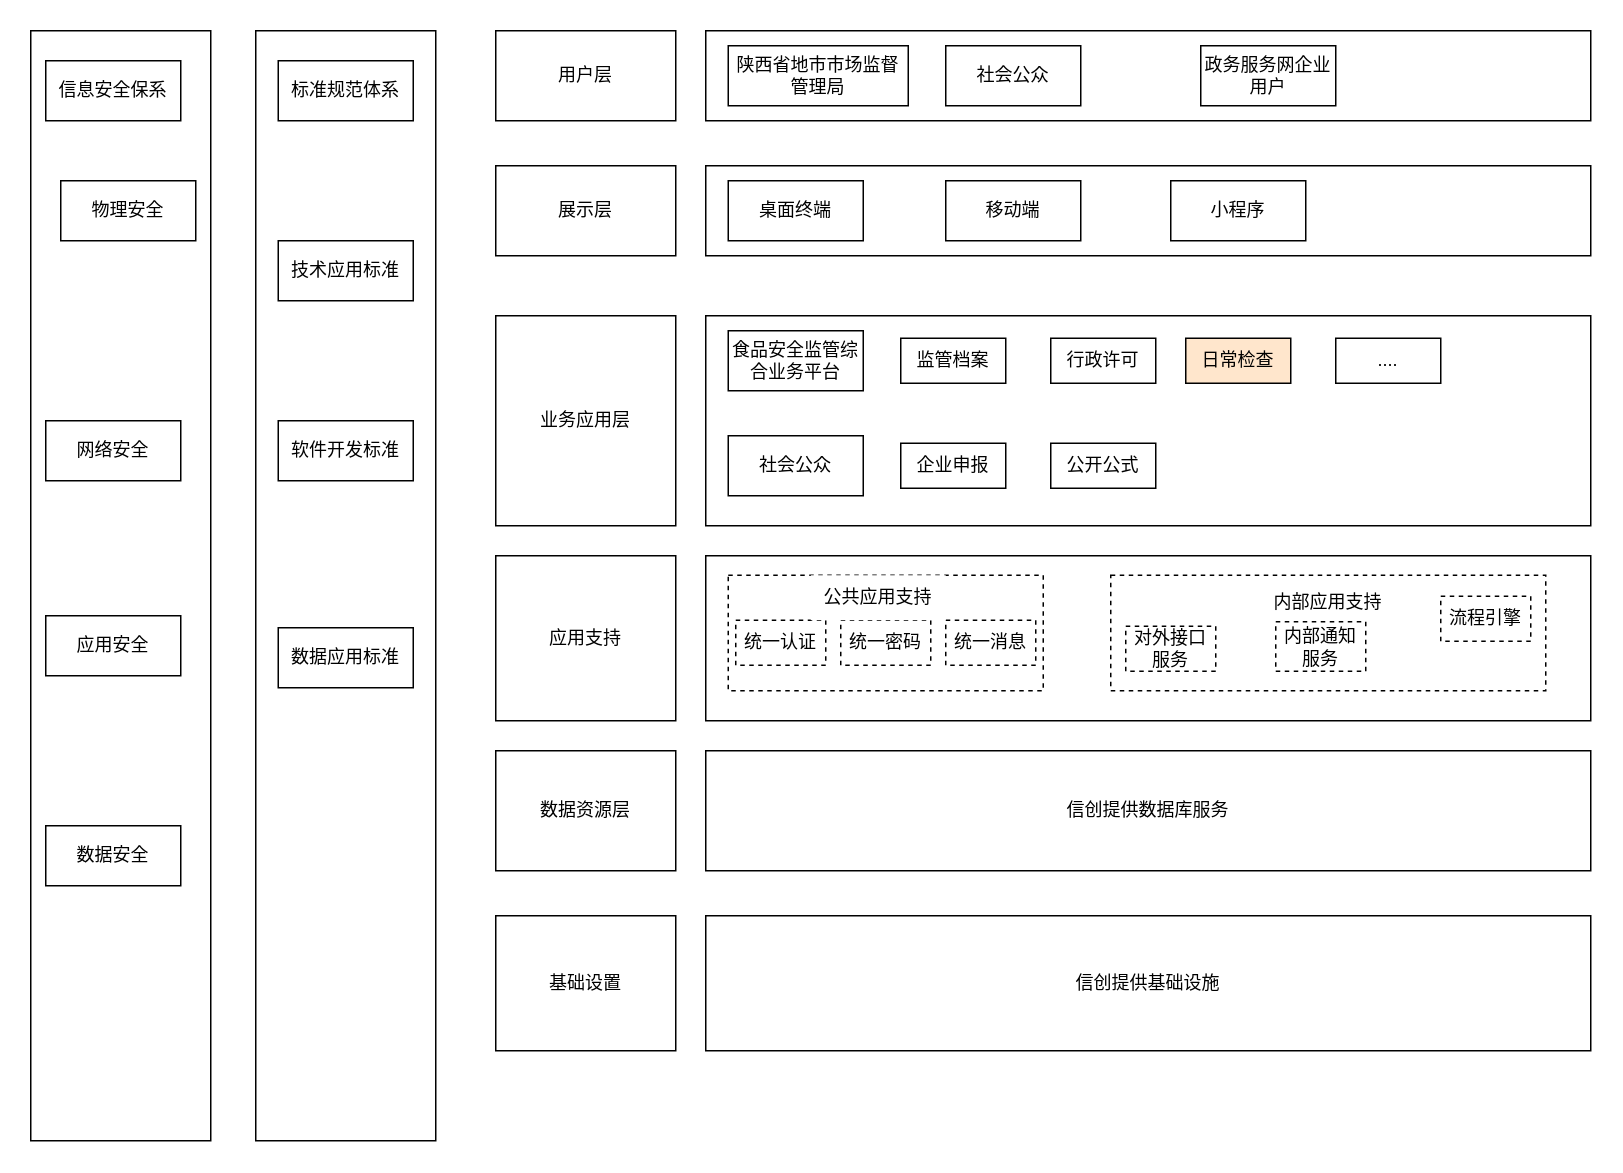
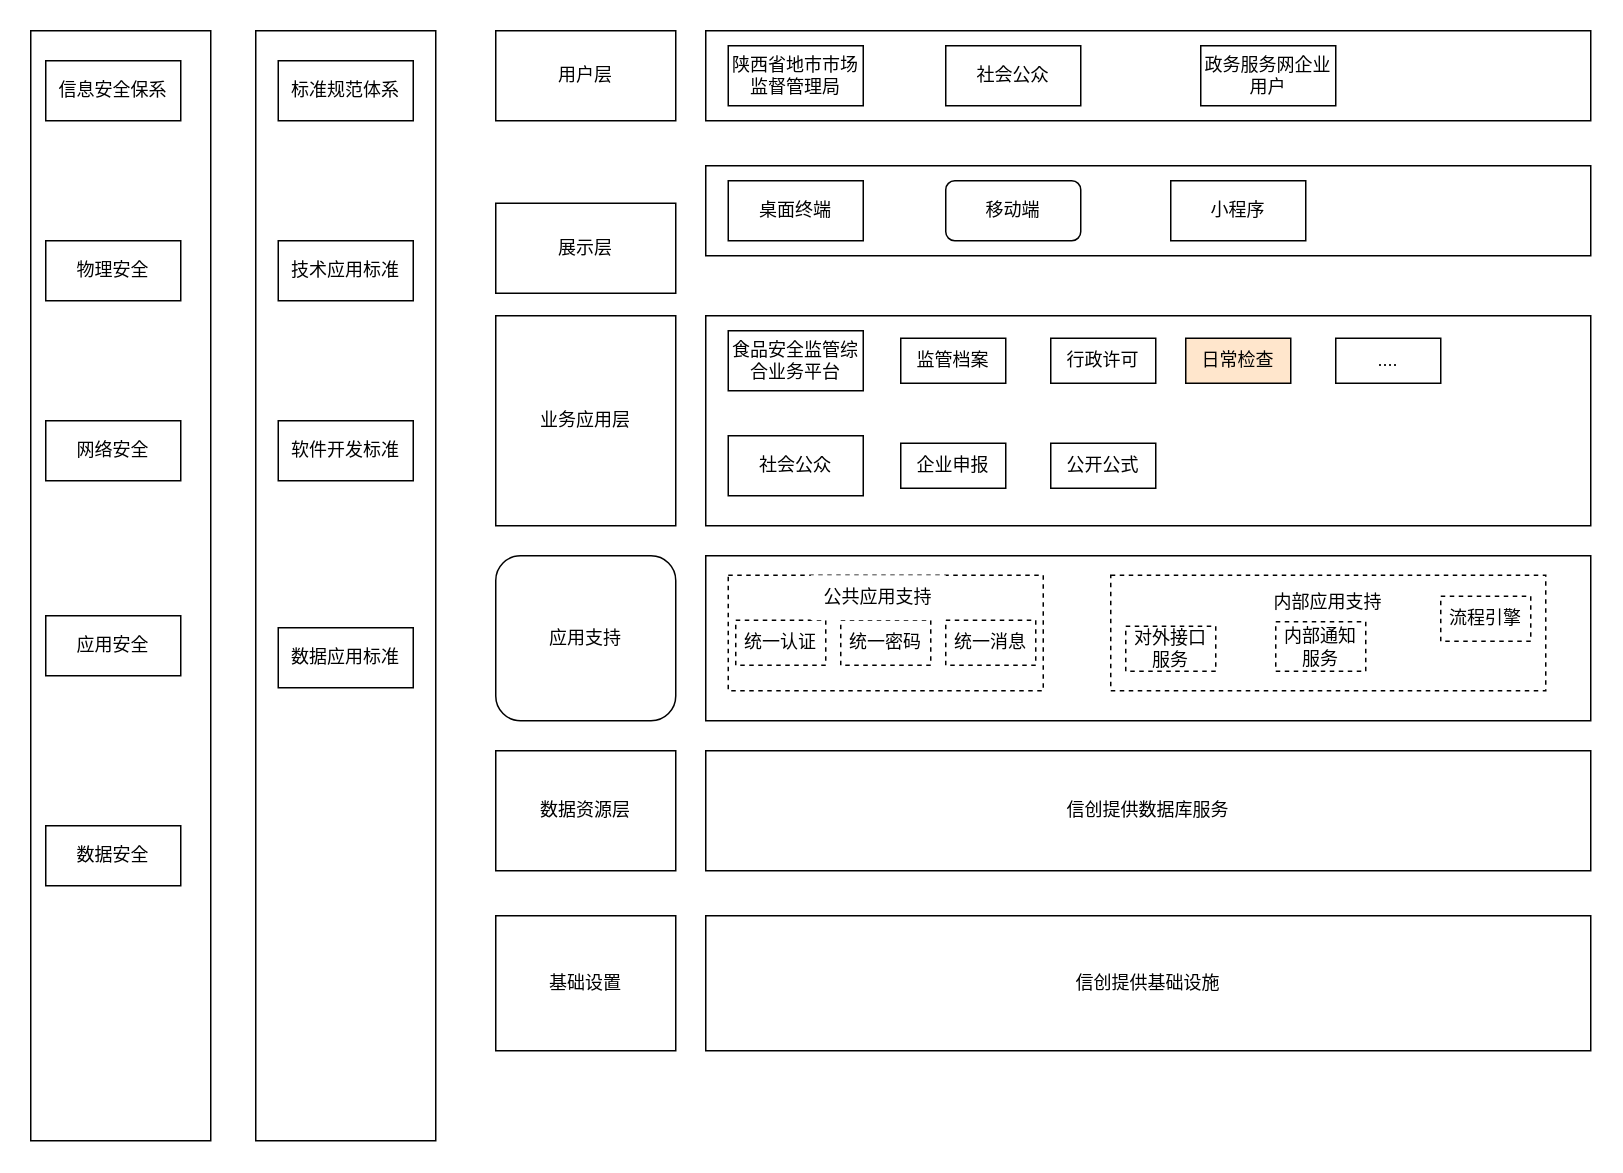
node "陕西省地市市场监督管理局": size 180x60 -> 135x60
node "物理安全": moved (128, 211) -> (113, 271)
node "展示层": moved (586, 211) -> (586, 248)
node "移动端": shape rectangle -> rounded rectangle
node "应用支持": shape rectangle -> rounded rectangle
